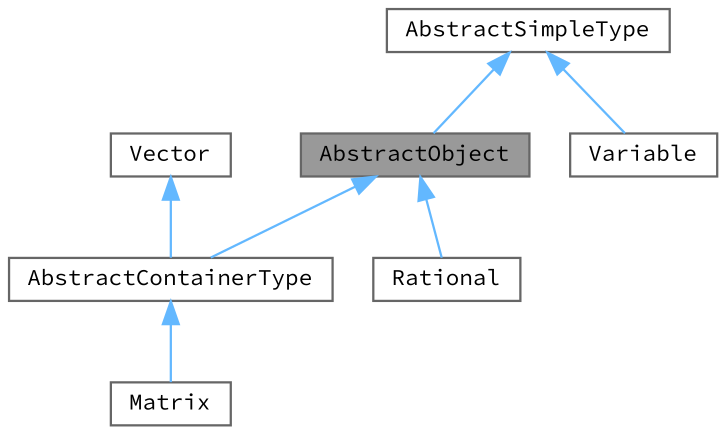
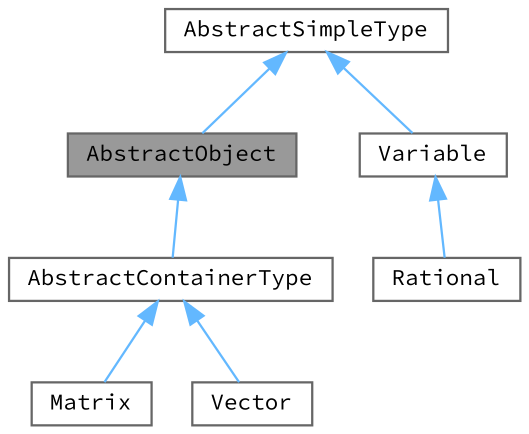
edge "Rational" -> "AbstractObject": now "Rational" -> "Variable"
edge "AbstractContainerType" -> "Vector": reversed
